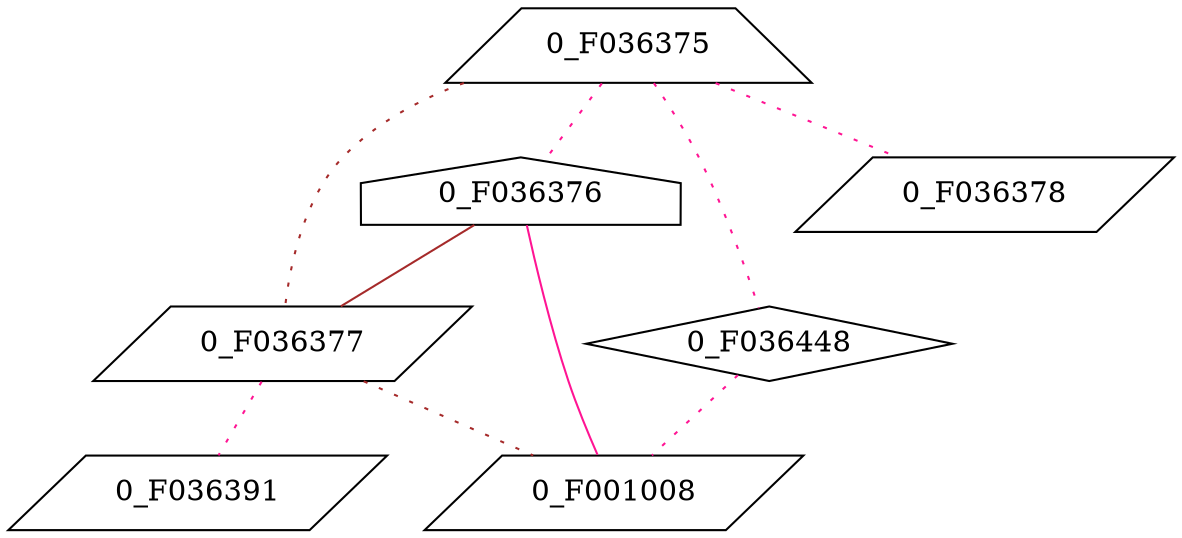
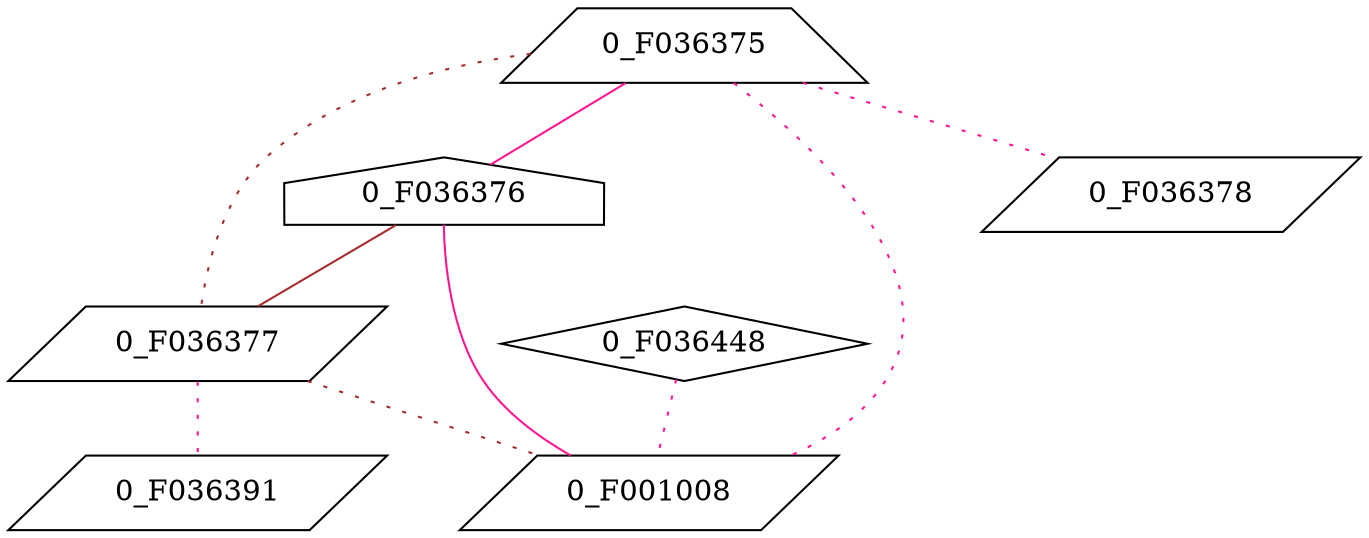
edge "0_F036375" -- "0_F036376": style dotted -> solid
edge "0_F036375" -- "0_F036448": now "0_F036375" -- "0_F001008"
